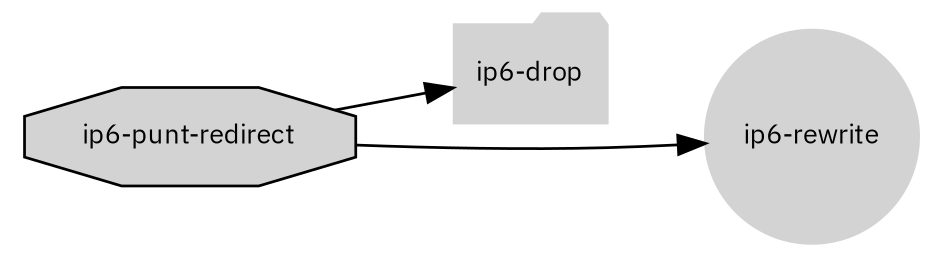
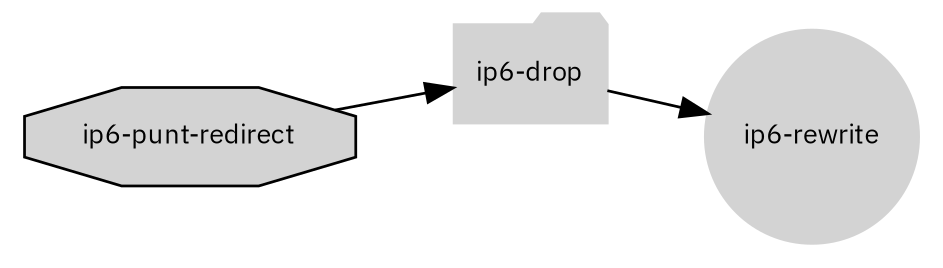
edge "ip6-punt-redirect" -> "ip6-rewrite": now "ip6-drop" -> "ip6-rewrite"
